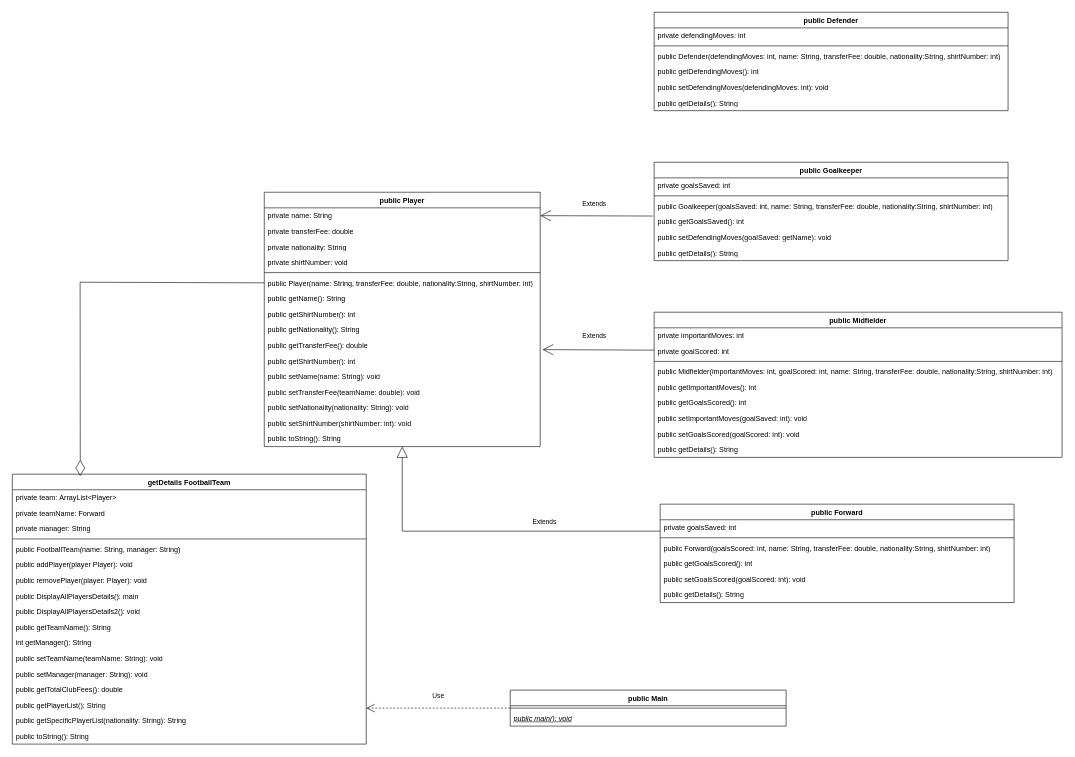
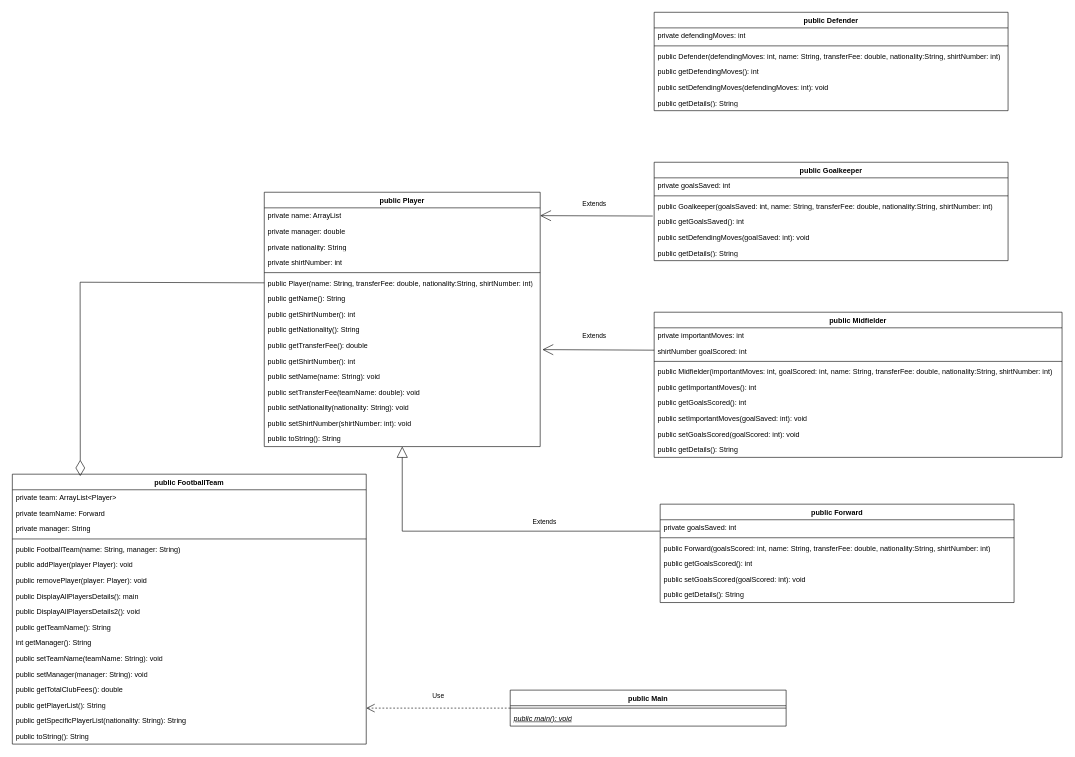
node "private name: String": label "private name: String" -> "private name: ArrayList"
node "private transferFee: double": label "private transferFee: double" -> "private manager: double"
node "public setDefendingMoves(goalSaved: getName): void": label "public setDefendingMoves(goalSaved: getName): void" -> "public setDefendingMoves(goalSaved: int): void"
node "private shirtNumber: void": label "private shirtNumber: void" -> "private shirtNumber: int"
node "private goalScored: int": label "private goalScored: int" -> "shirtNumber goalScored: int"
node "getDetails FootballTeam": label "getDetails FootballTeam" -> "public FootballTeam"
